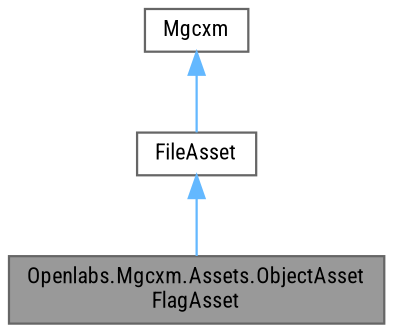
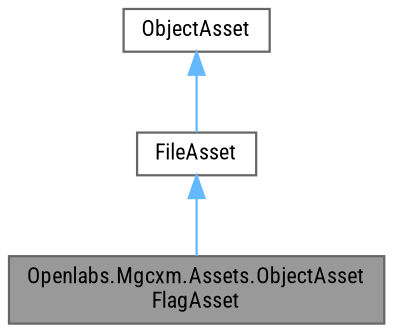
node "Mgcxm": label "Mgcxm" -> "ObjectAsset"
